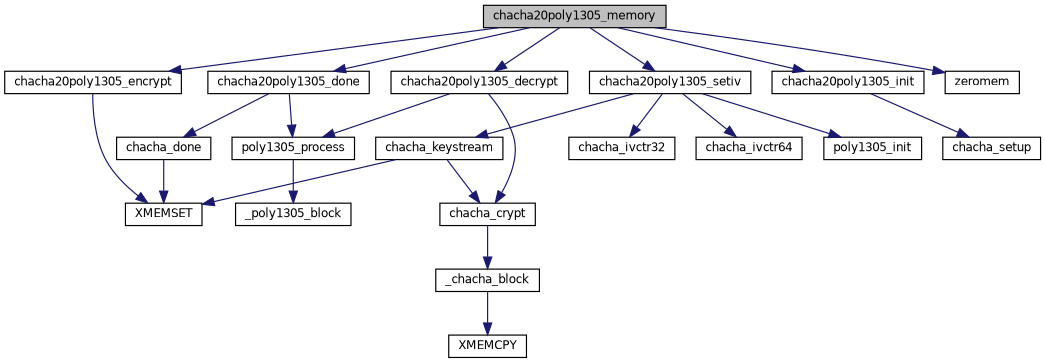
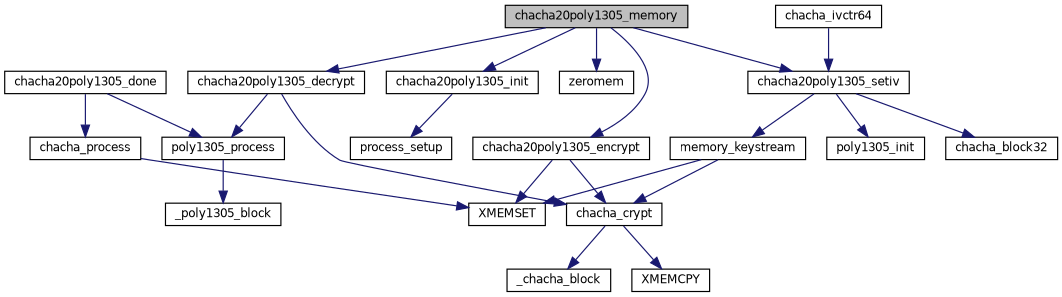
edge "chacha20poly1305_memory" -> "chacha20poly1305_done": removed
edge "chacha20poly1305_setiv" -> "chacha_ivctr64": reversed
node "chacha_done": label "chacha_done" -> "chacha_process"
node "chacha_keystream": label "chacha_keystream" -> "memory_keystream"
node "chacha_ivctr32": label "chacha_ivctr32" -> "chacha_block32"
node "chacha_setup": label "chacha_setup" -> "process_setup"
edge "chacha20poly1305_encrypt" -> "chacha_crypt": added
edge "_chacha_block" -> "XMEMCPY": now "chacha_crypt" -> "XMEMCPY"
